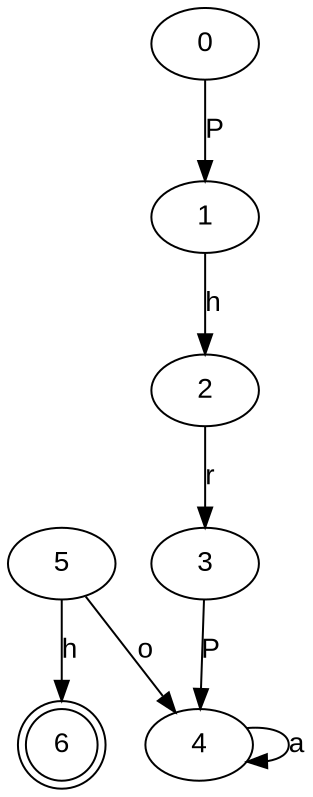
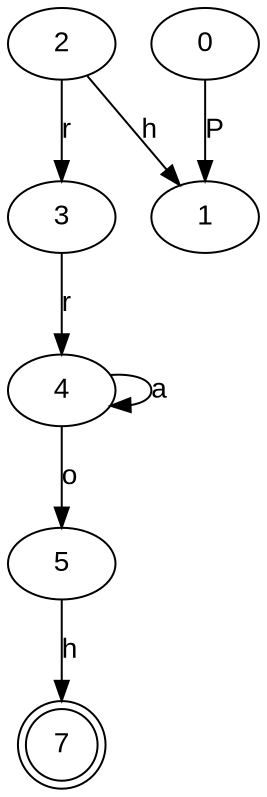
edge "1" -> "2": reversed
edge "5" -> "4": reversed
edge "3" -> "4": label "P" -> "r"
node "6": label "6" -> "7"
